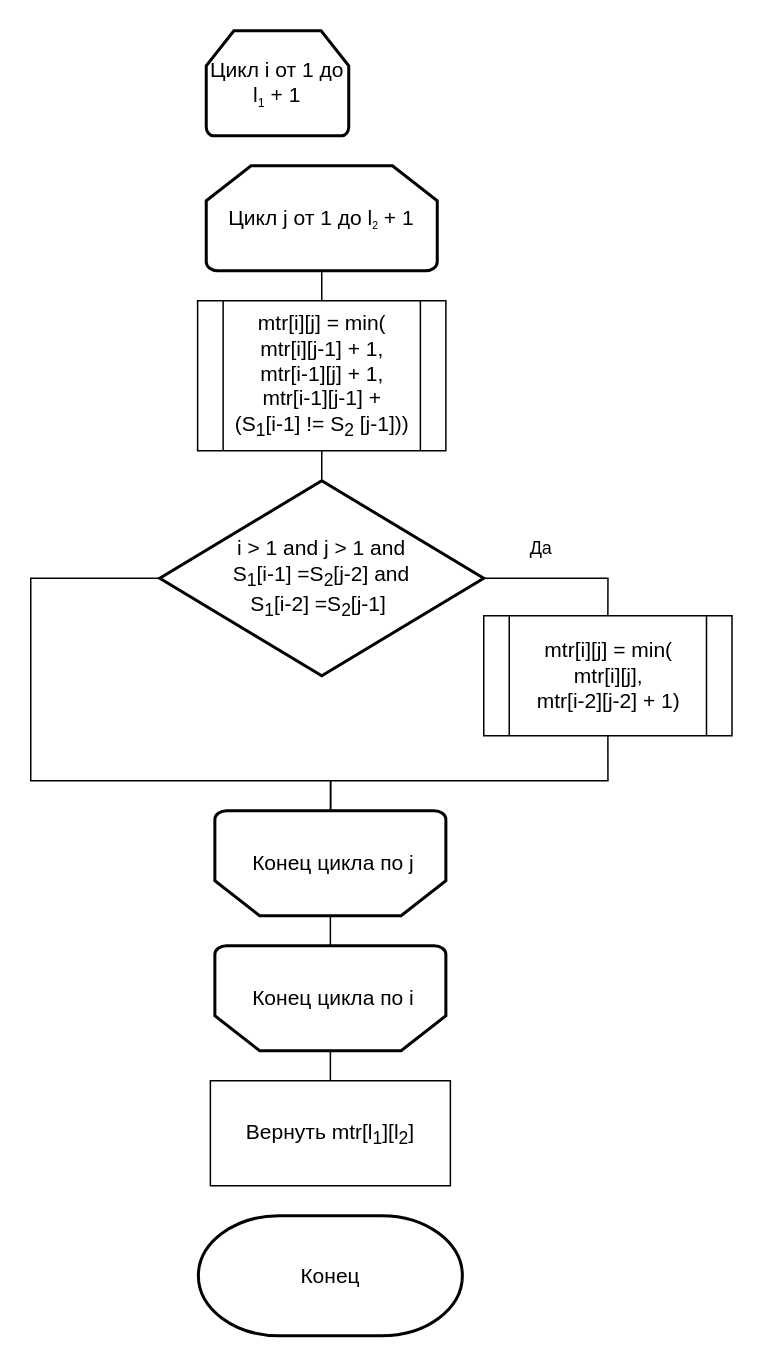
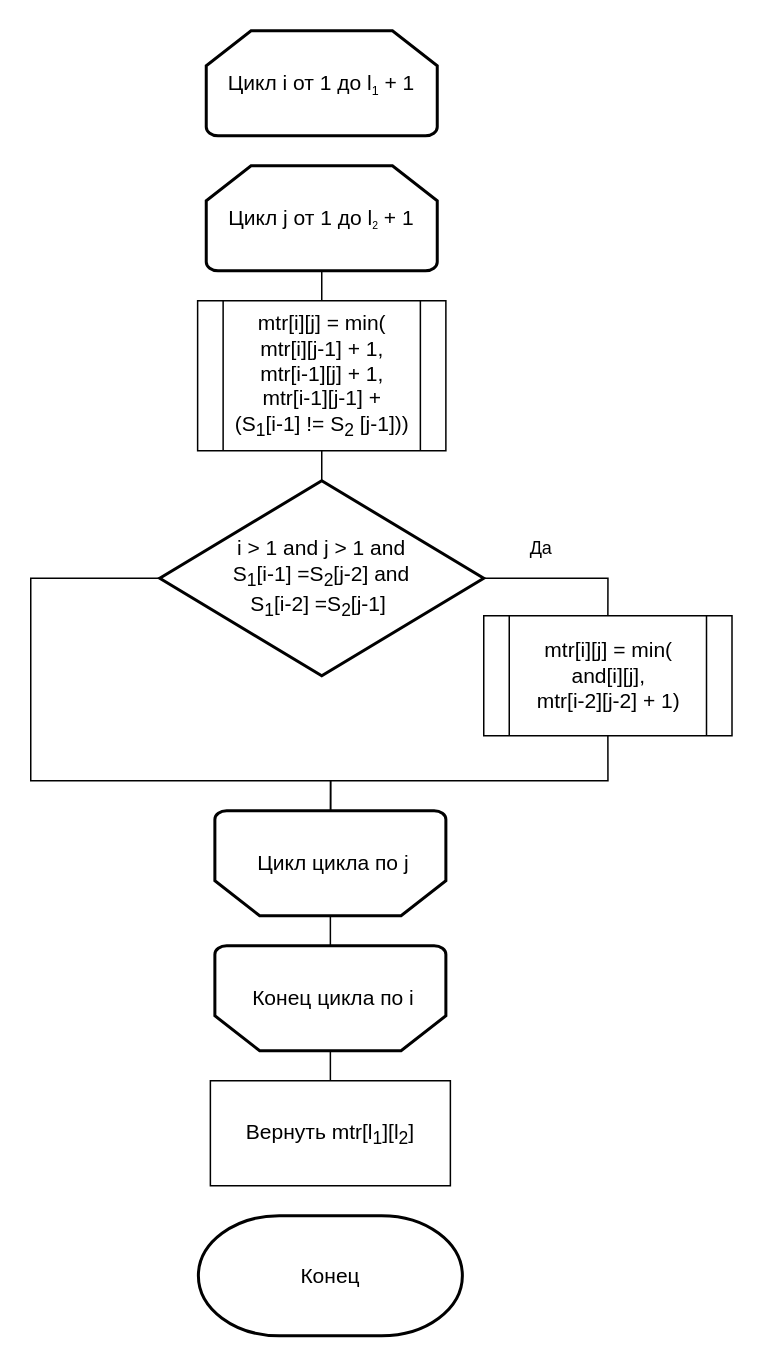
node "Цикл i от 1 до l1 + 1": size 143x105 -> 231x105
node "mtr[i][j] = min( mtr[i][j], mtr[i-2][j-2] + 1)": label "mtr[i][j] = min( mtr[i][j], mtr[i-2][j-2] + 1)" -> "mtr[i][j] = min( and[i][j], mtr[i-2][j-2] + 1)"
node "Конец цикла по j": label "Конец цикла по j" -> "Цикл цикла по j"
